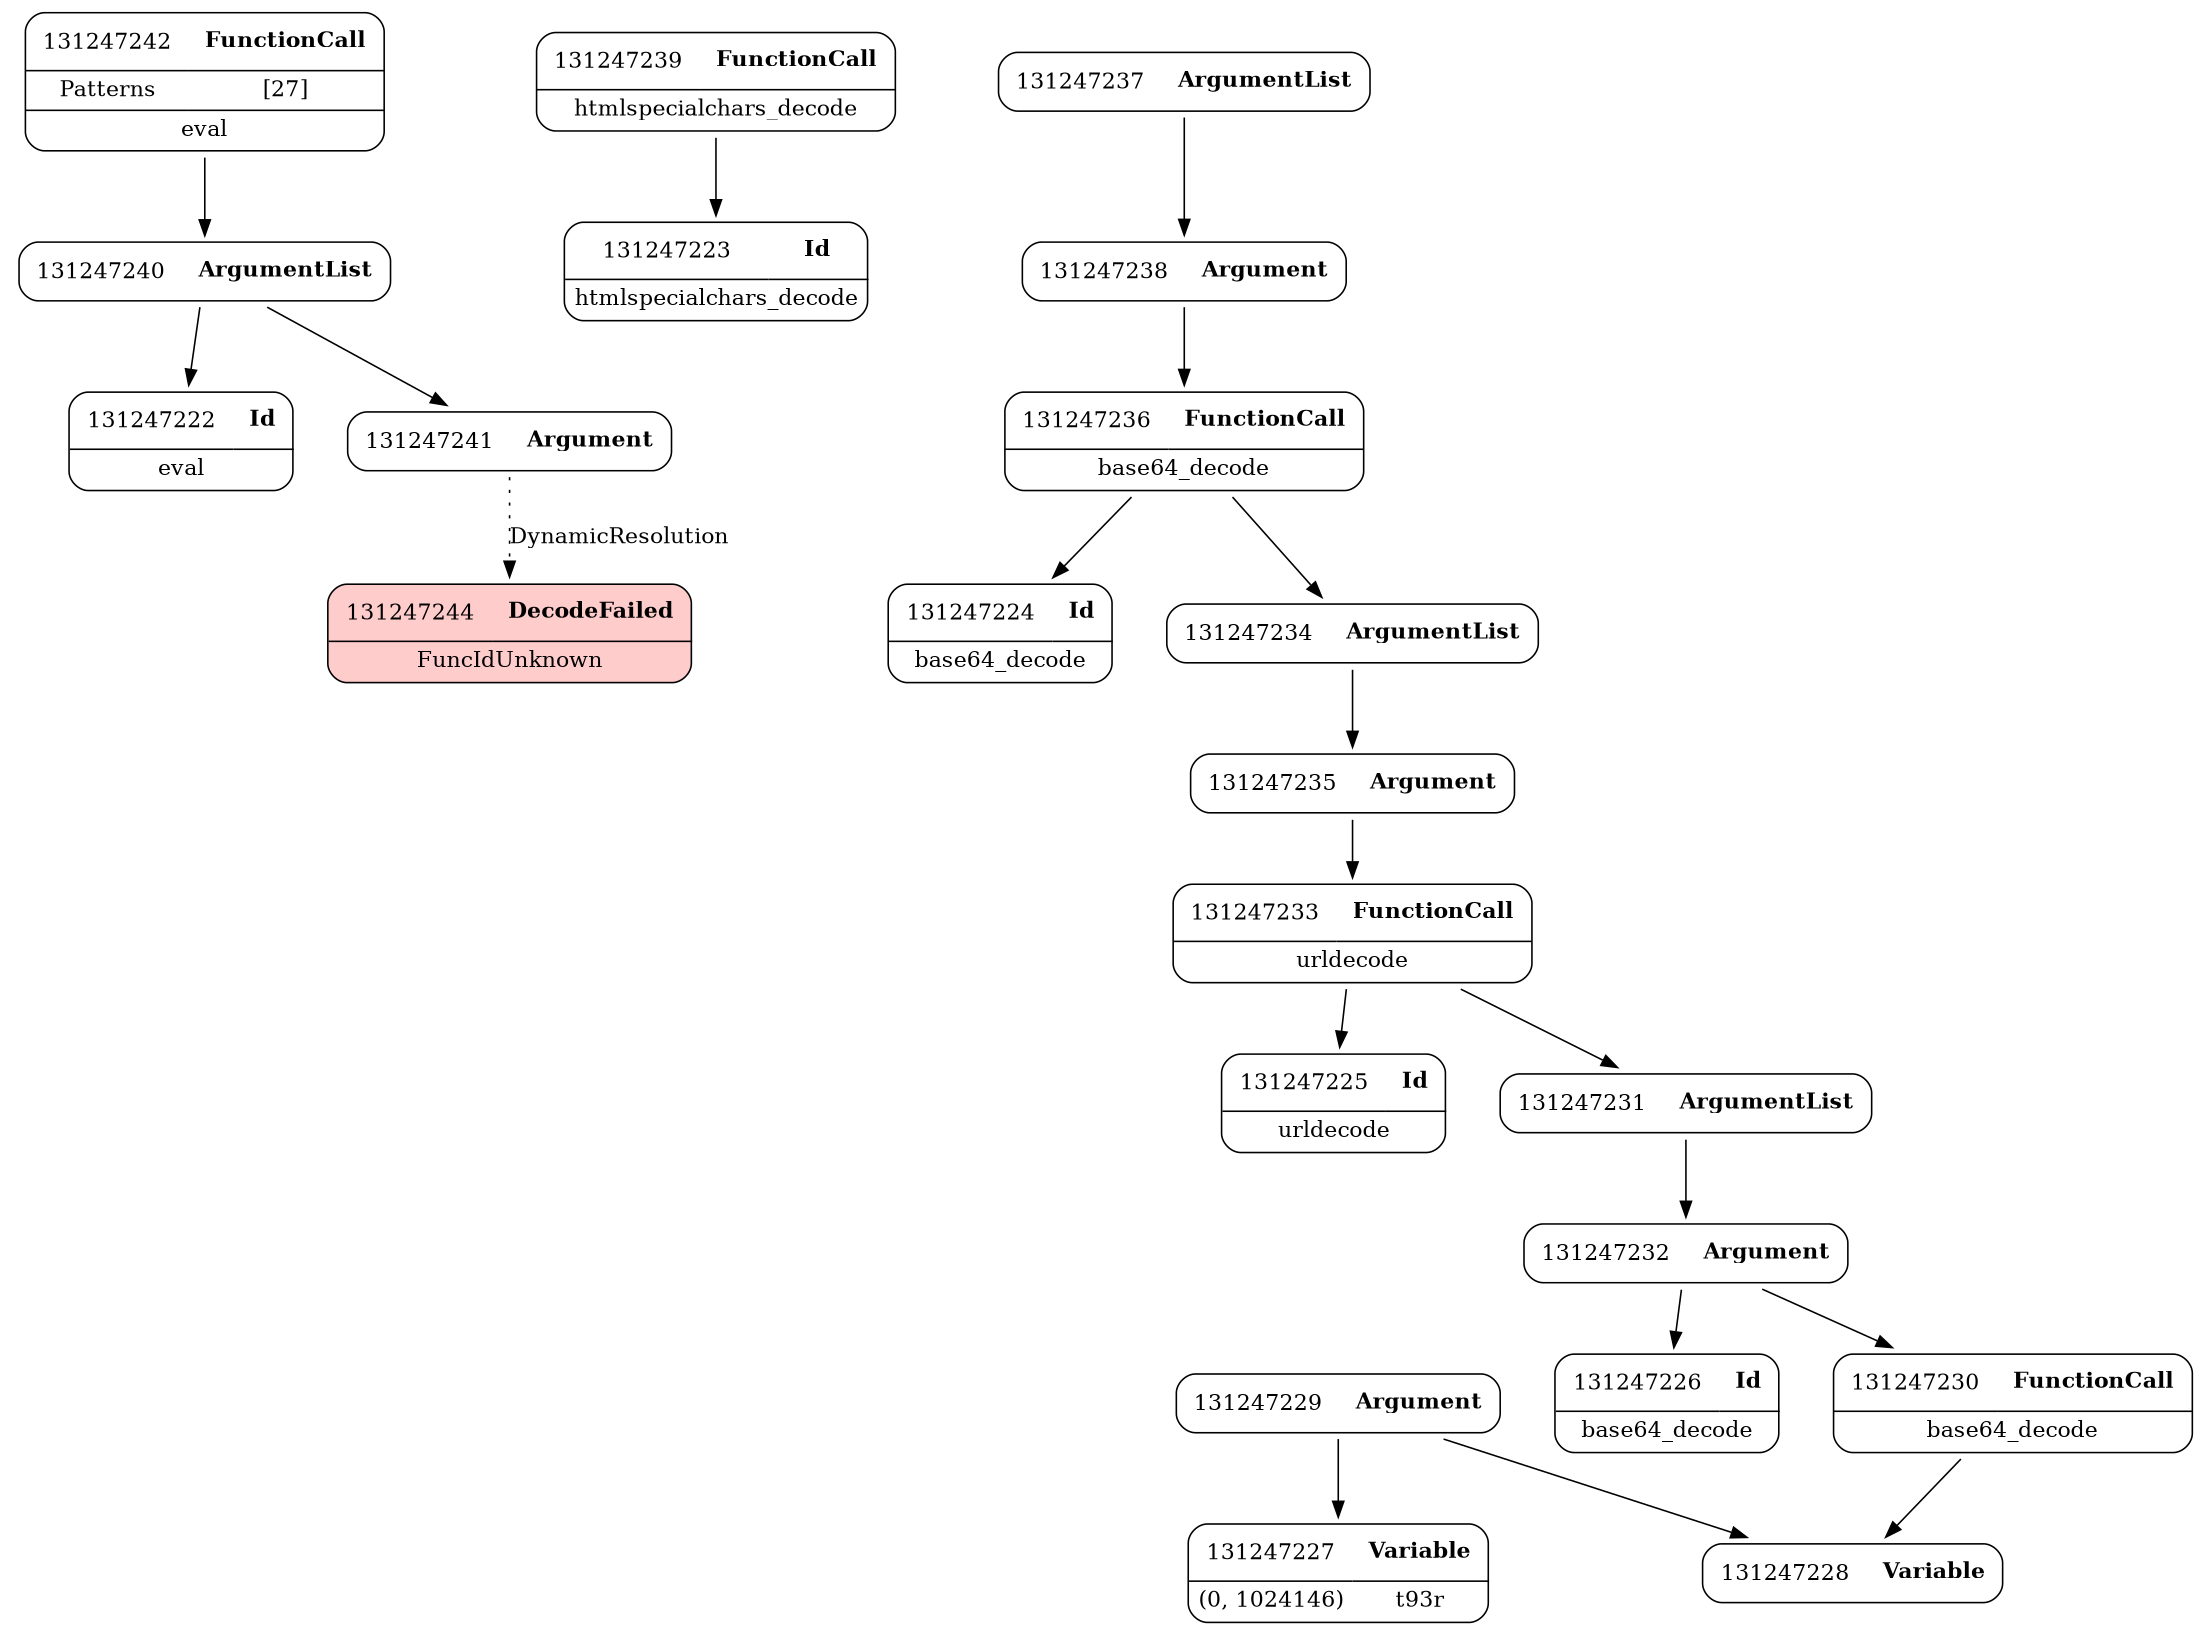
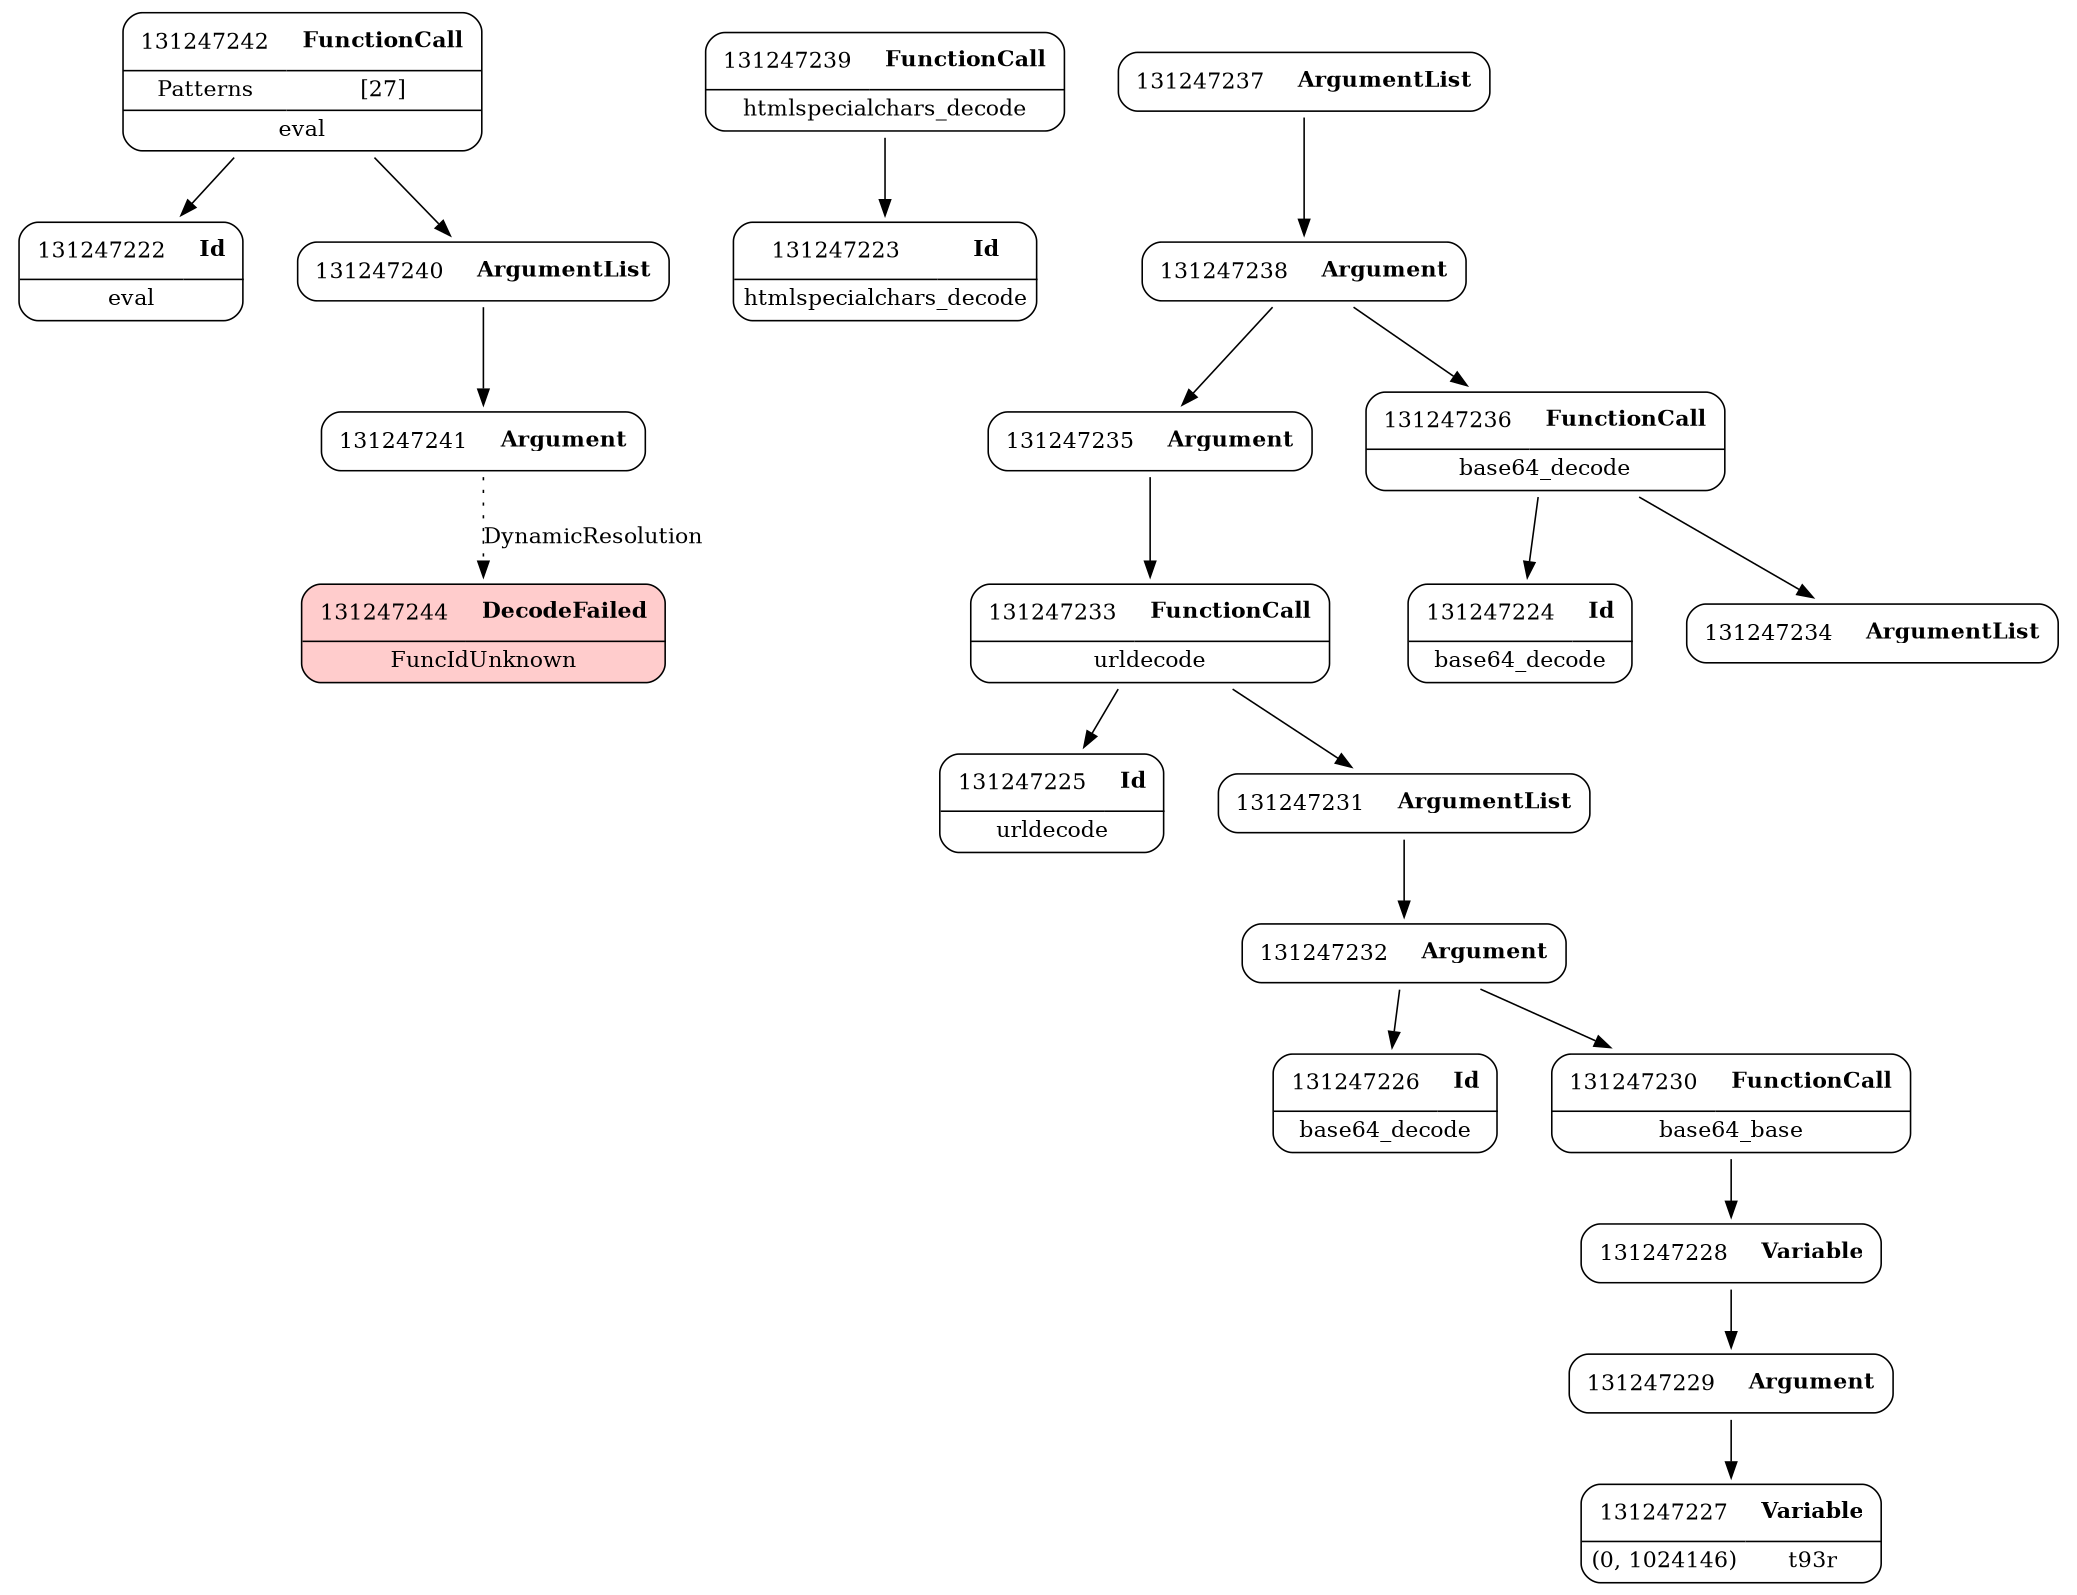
edge "131247240" -> "131247222": now "131247242" -> "131247222"
edge "131247234" -> "131247235": now "131247238" -> "131247235"
node "131247230": text "base64_decode" -> "base64_base"
edge "131247229" -> "131247228": reversed
